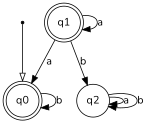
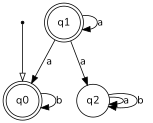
edge "q1" -> "q2": label "b" -> "a"
